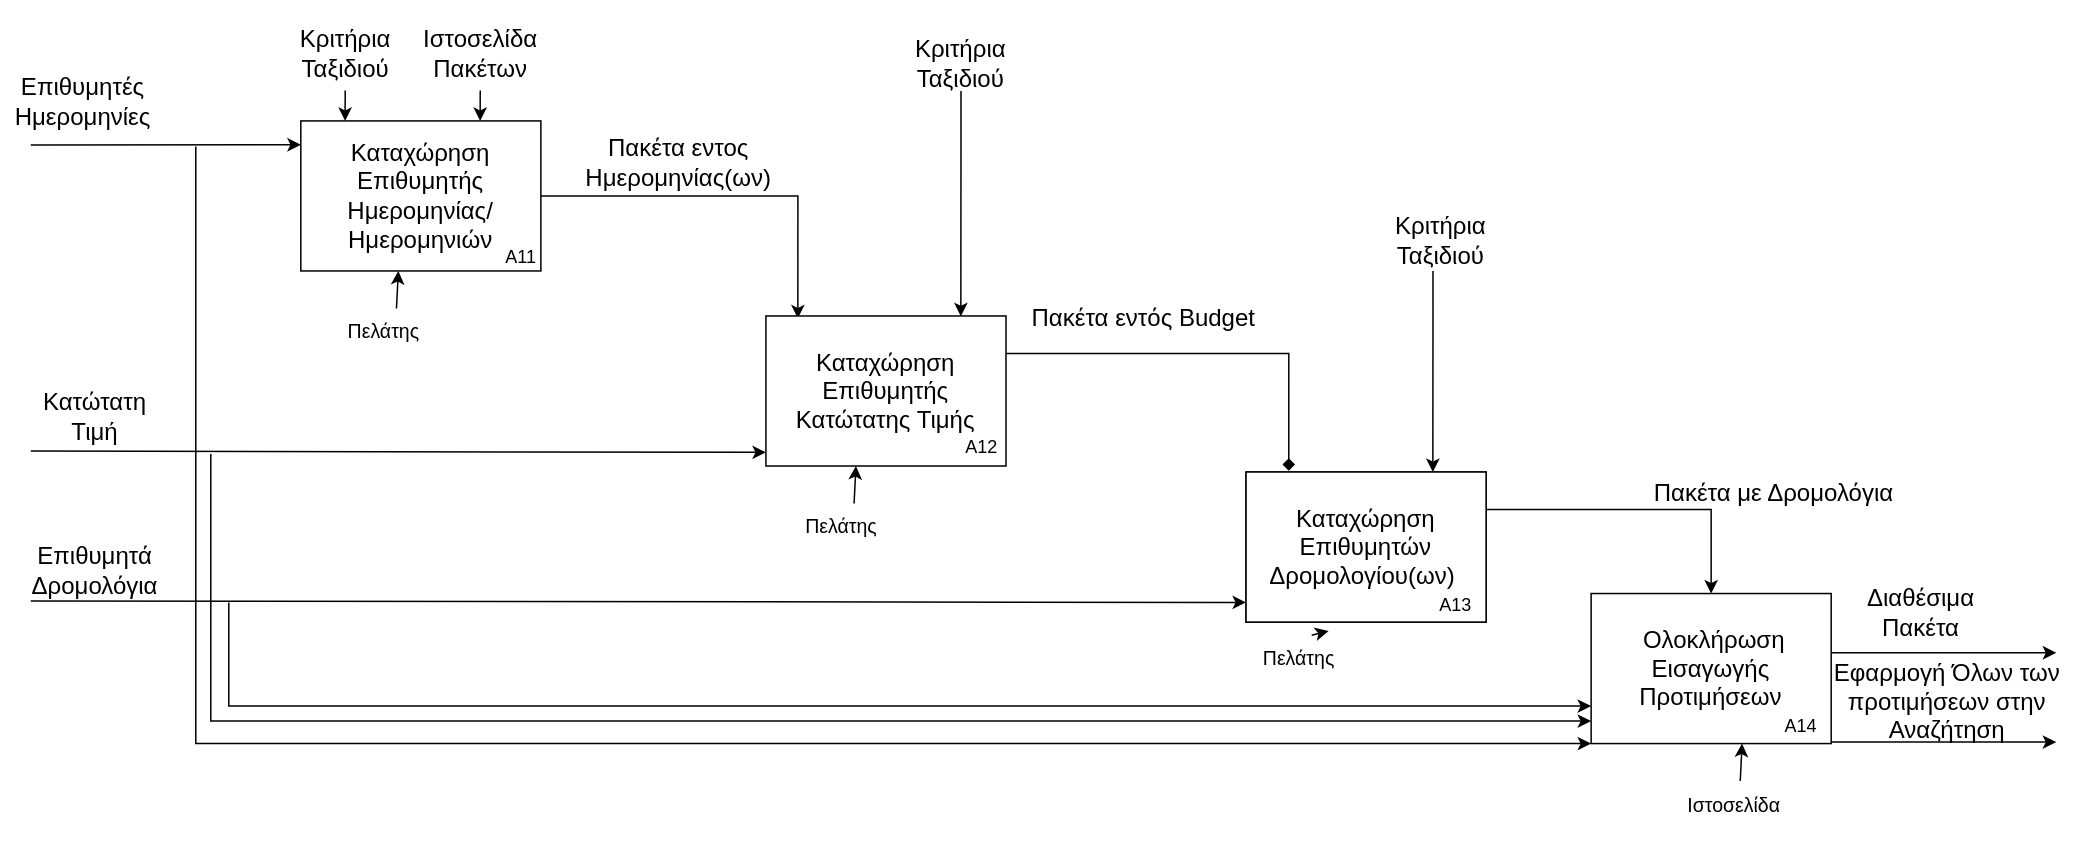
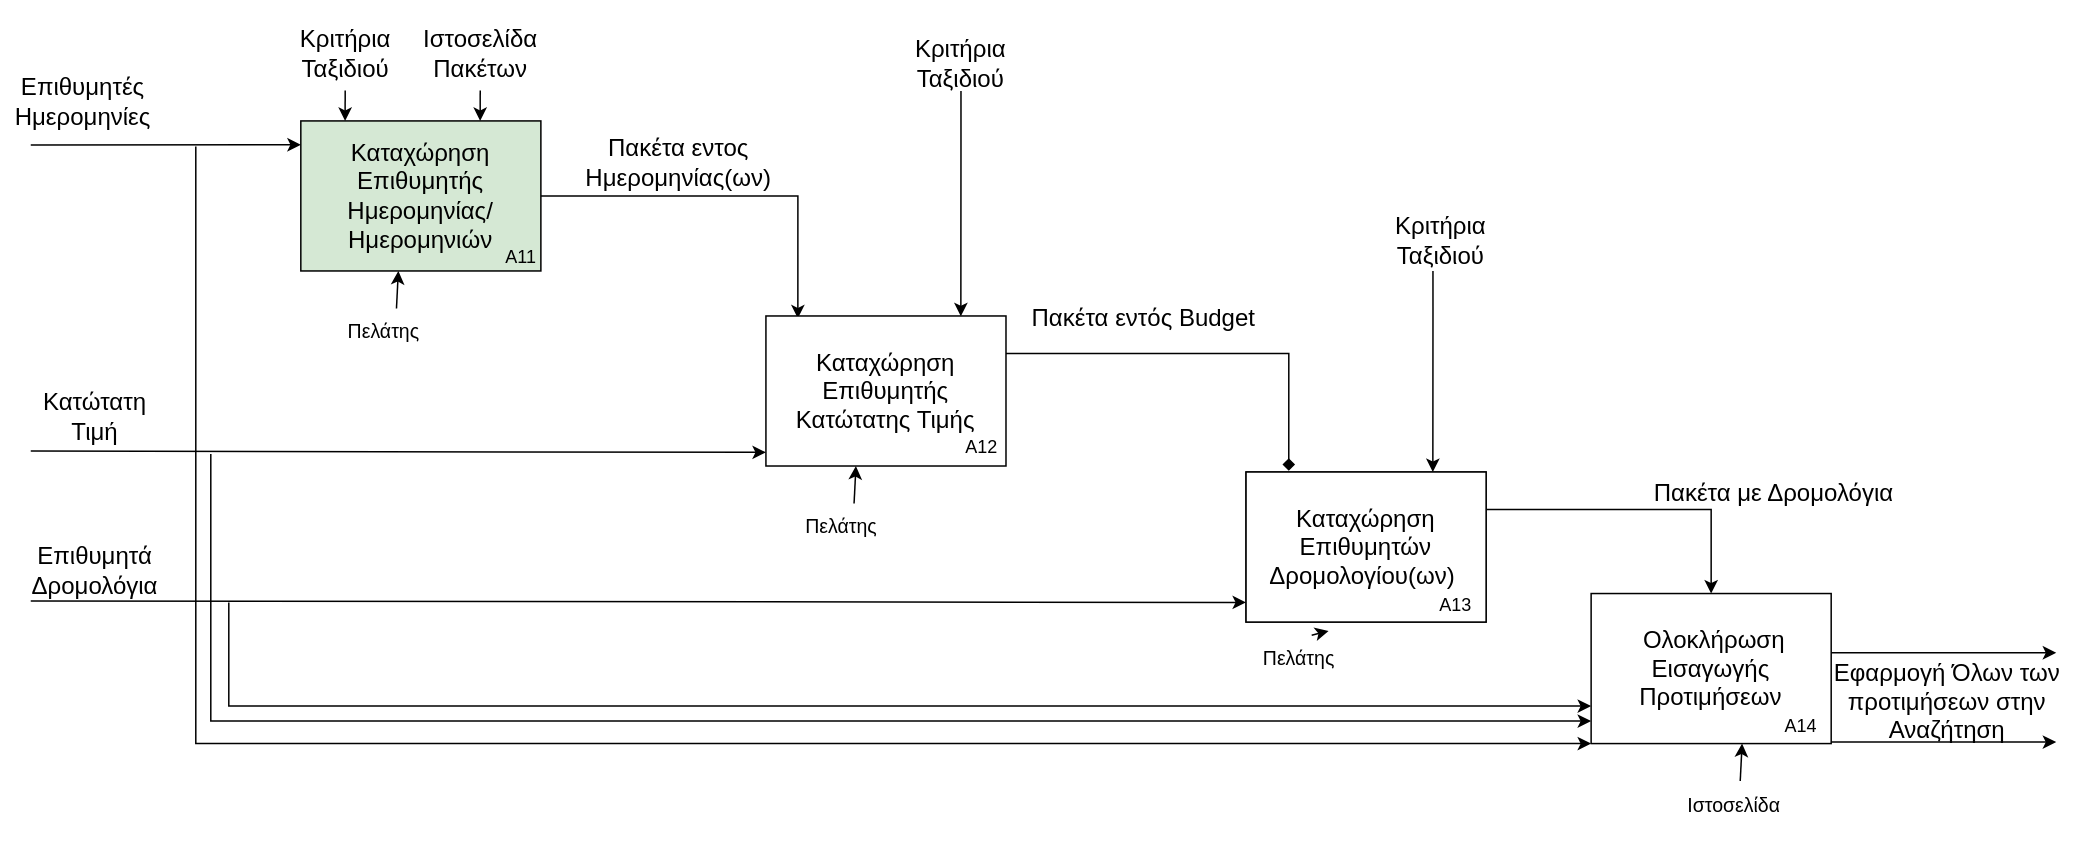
node "Καταχώρηση Επιθυμητής Ημερομηνίας/Ημερομηνιών": fillcolor #ffffff -> #d5e8d4
node "Διαθέσιμα Πακέτα": removed
